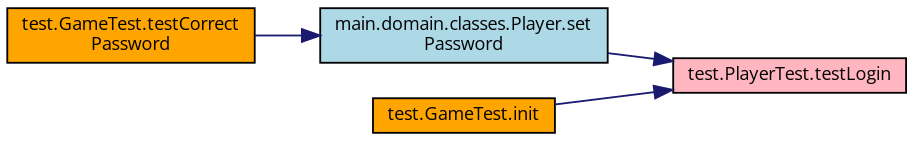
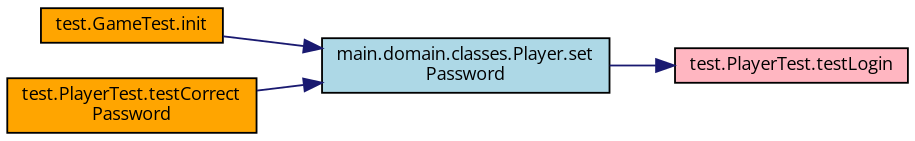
node "test.GameTest.testCorrect Password": label "test.GameTest.testCorrect Password" -> "test.PlayerTest.testCorrect Password"
edge "test.GameTest.init" -> "test.PlayerTest.testLogin": now "test.GameTest.init" -> "main.domain.classes.Player.set Password"
